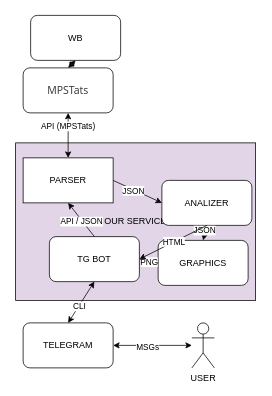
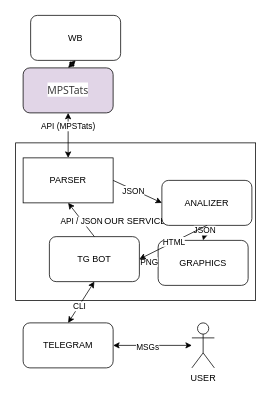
node "MPSTats": fillcolor #ffffff -> #e1d5e7
node "OUR SERVICE": fillcolor #e1d5e7 -> #ffffff
edge "ANALIZER" -> "GRAPHICS": style dashed -> solid
